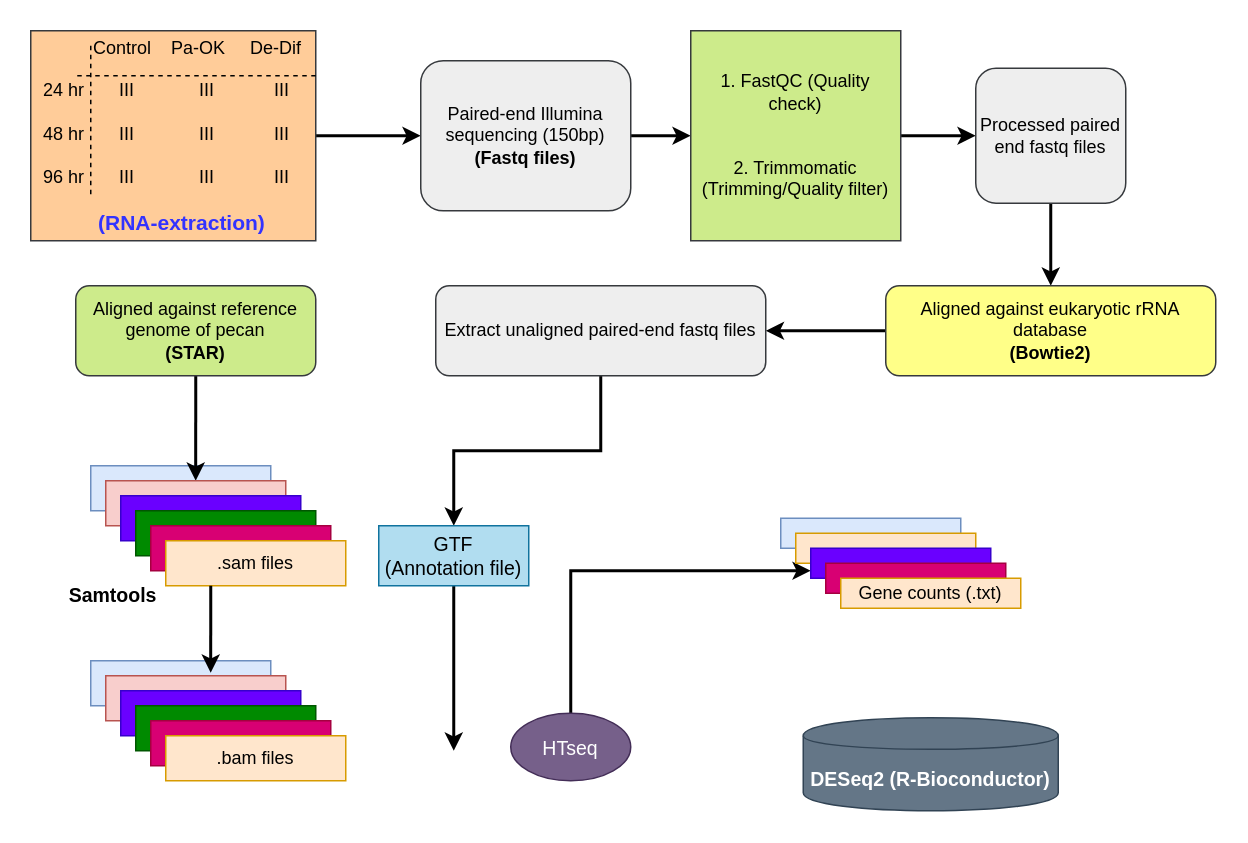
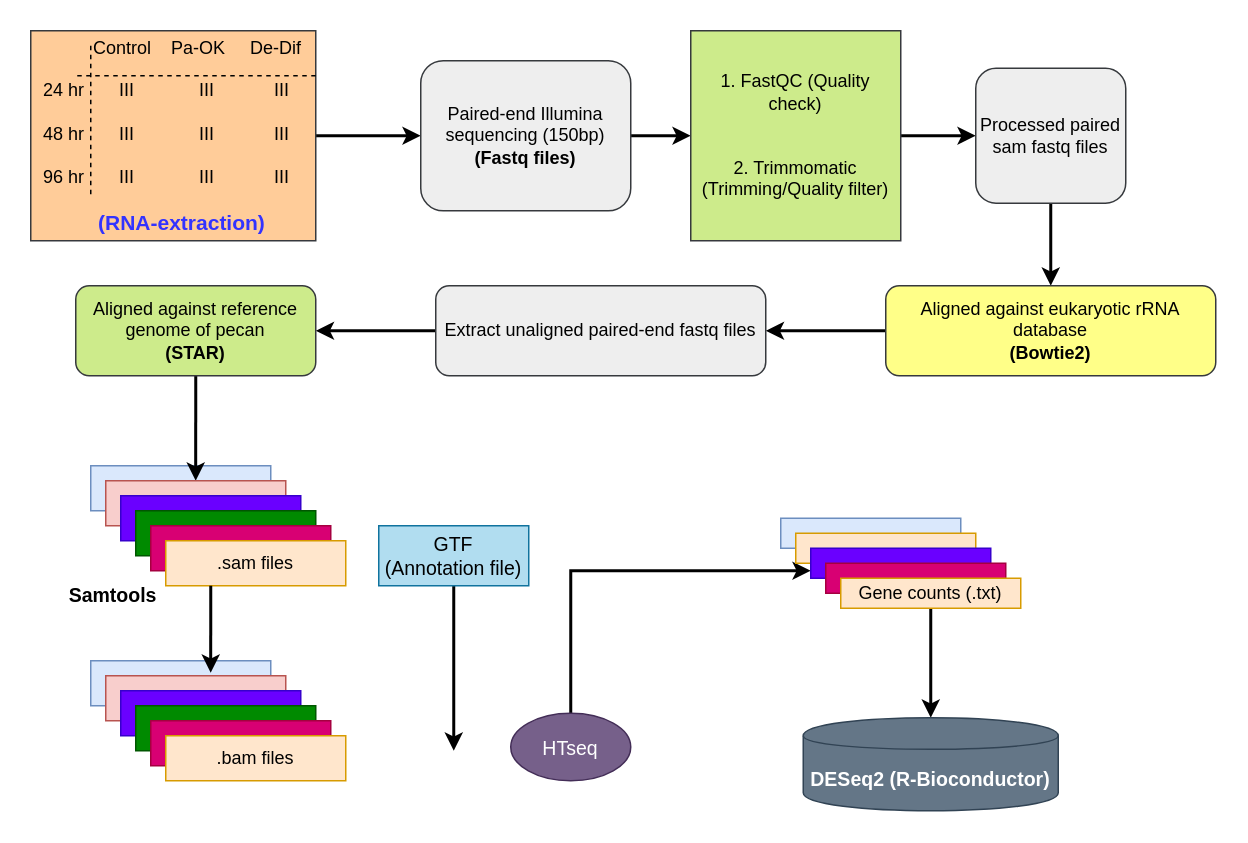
node "Processed paired end fastq files": label "Processed paired end fastq files" -> "Processed paired sam fastq files"
edge "Extract unaligned paired-end fastq files" -> "GTF (Annotation file)": now "Extract unaligned paired-end fastq files" -> "Aligned against reference genome of pecan (STAR)"
edge "Gene counts (.txt)" -> "DESeq2 (R-Bioconductor)": added
